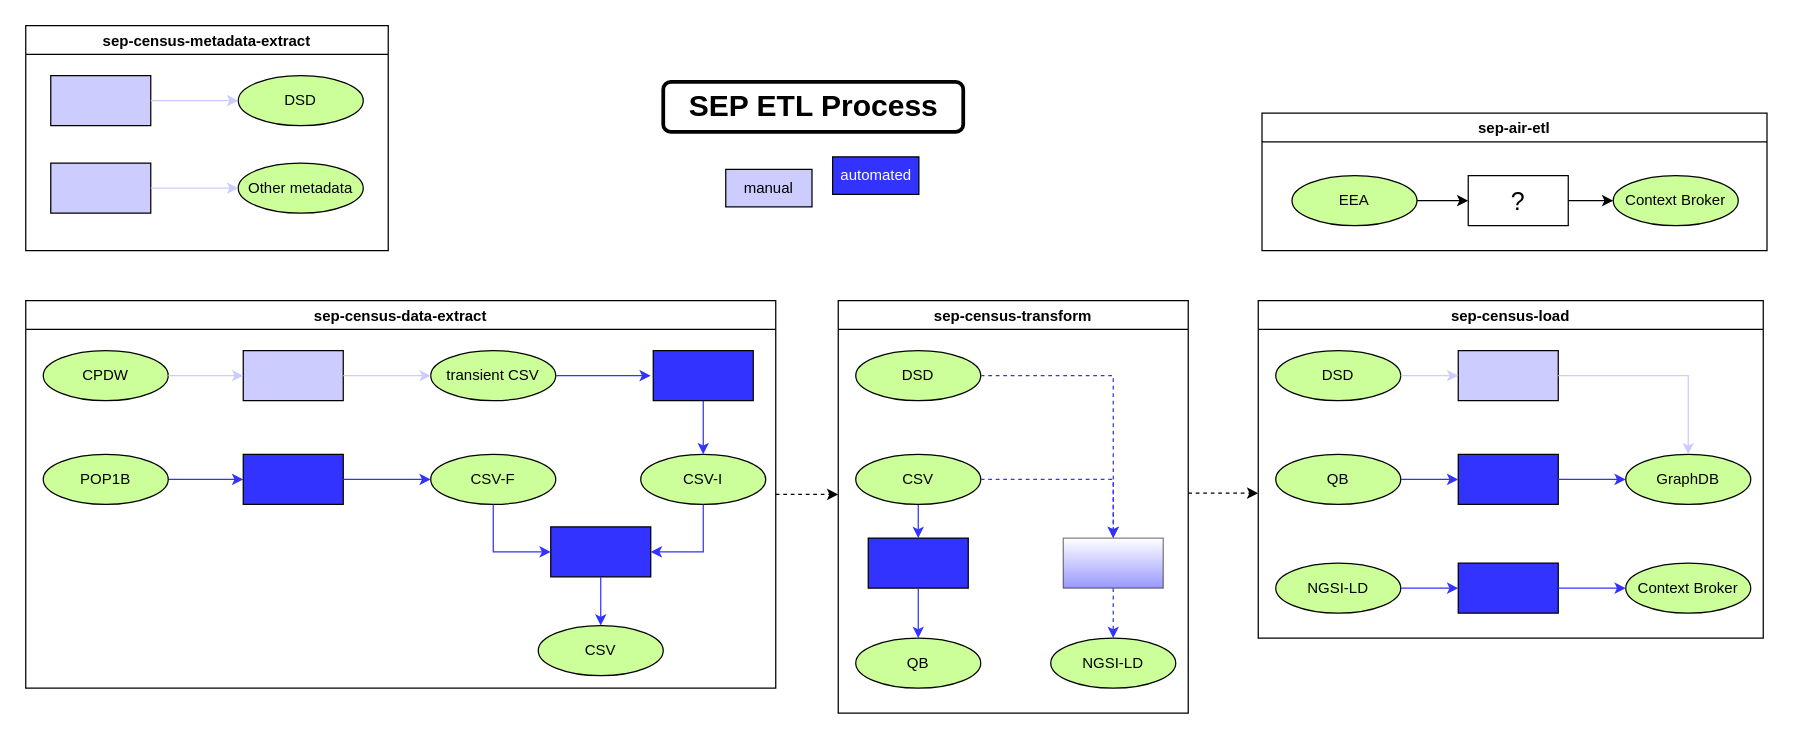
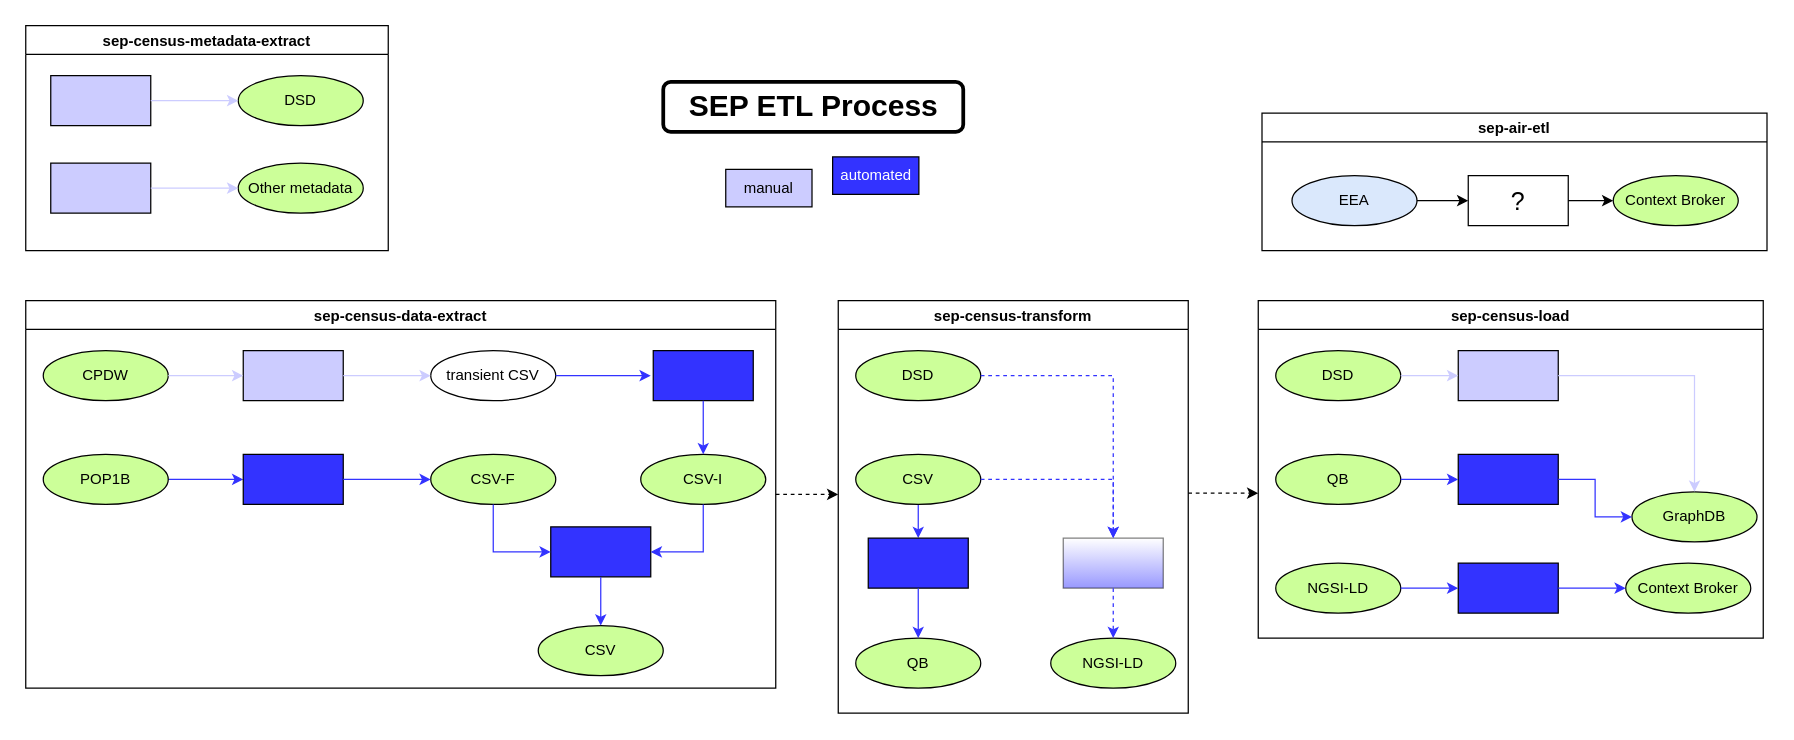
node "EEA": fillcolor #ccff99 -> #dae8fc
node "transient CSV": fillcolor #ccff99 -> #ffffff
node "GraphDB": moved (1688, 479) -> (1694, 517)
